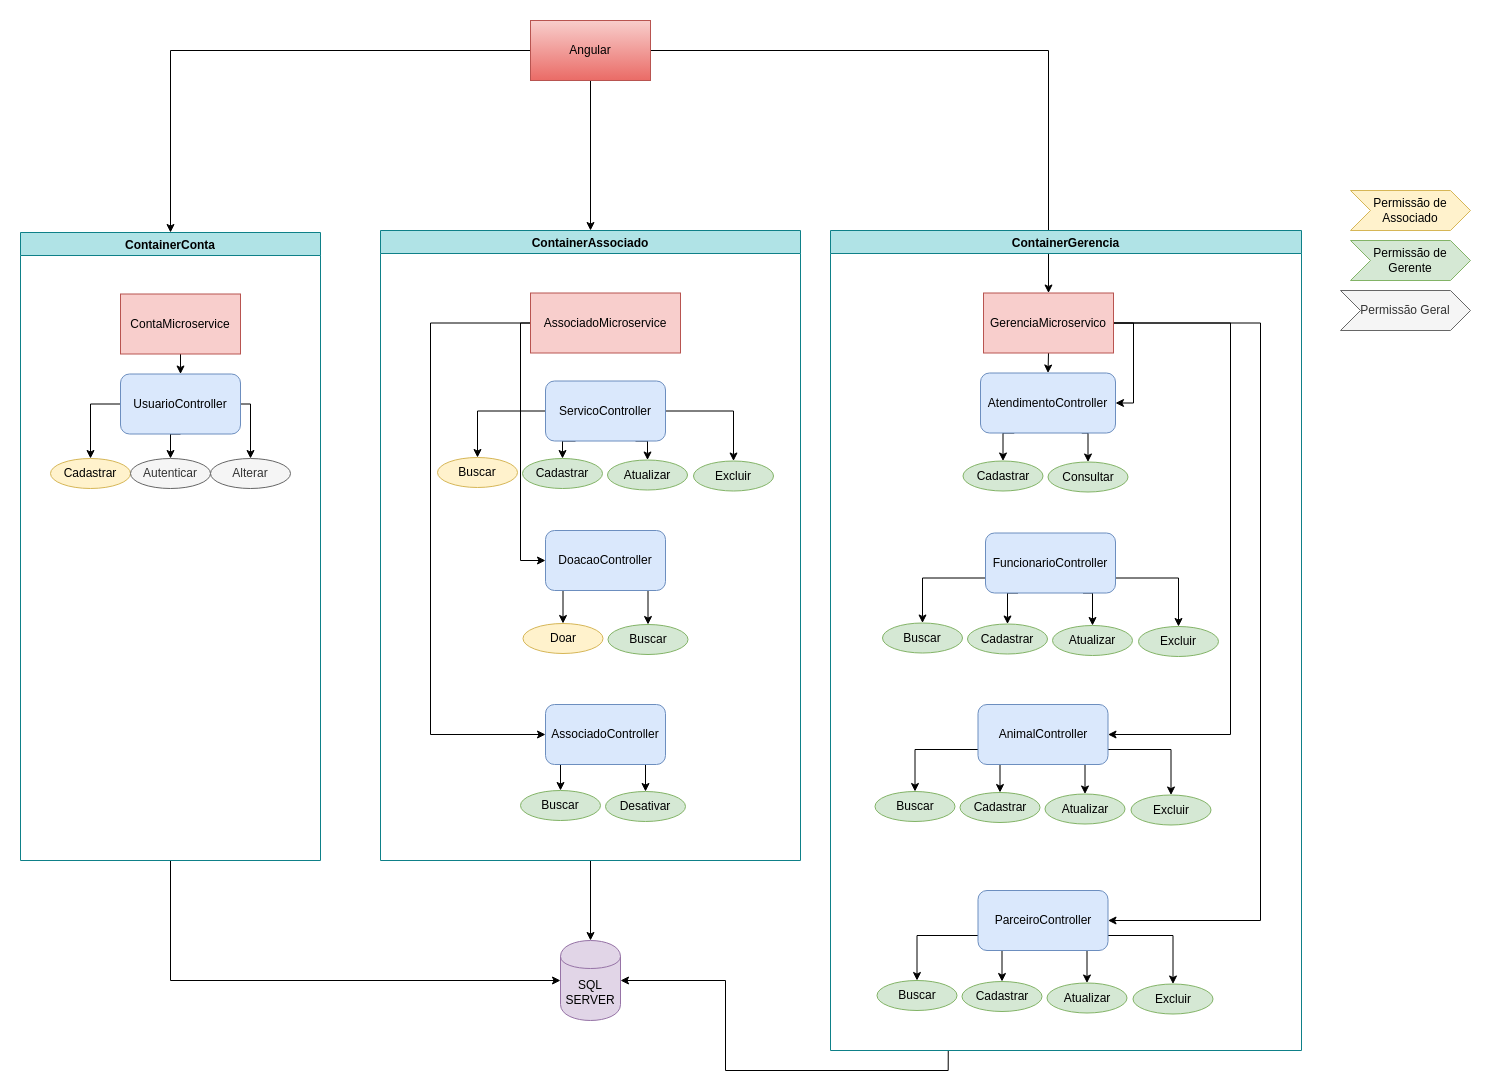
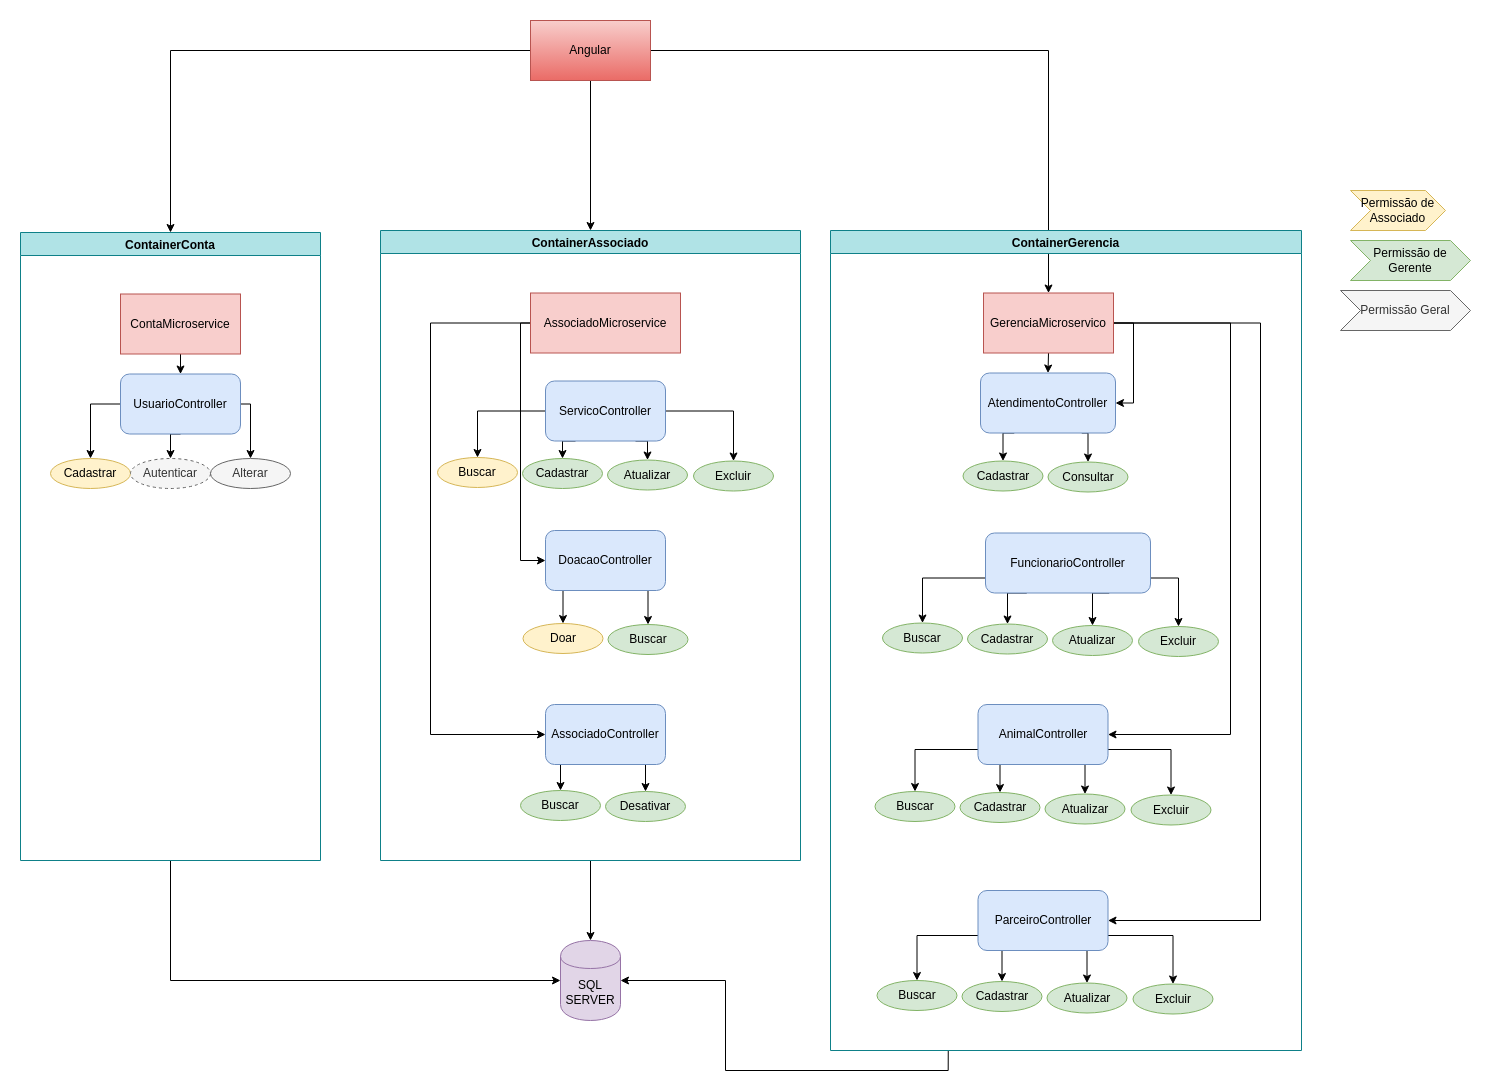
node "Permissão de Associado": size 120x40 -> 95x40
node "Autenticar": style solid -> dashed
node "FuncionarioController": size 130x60 -> 165x60
